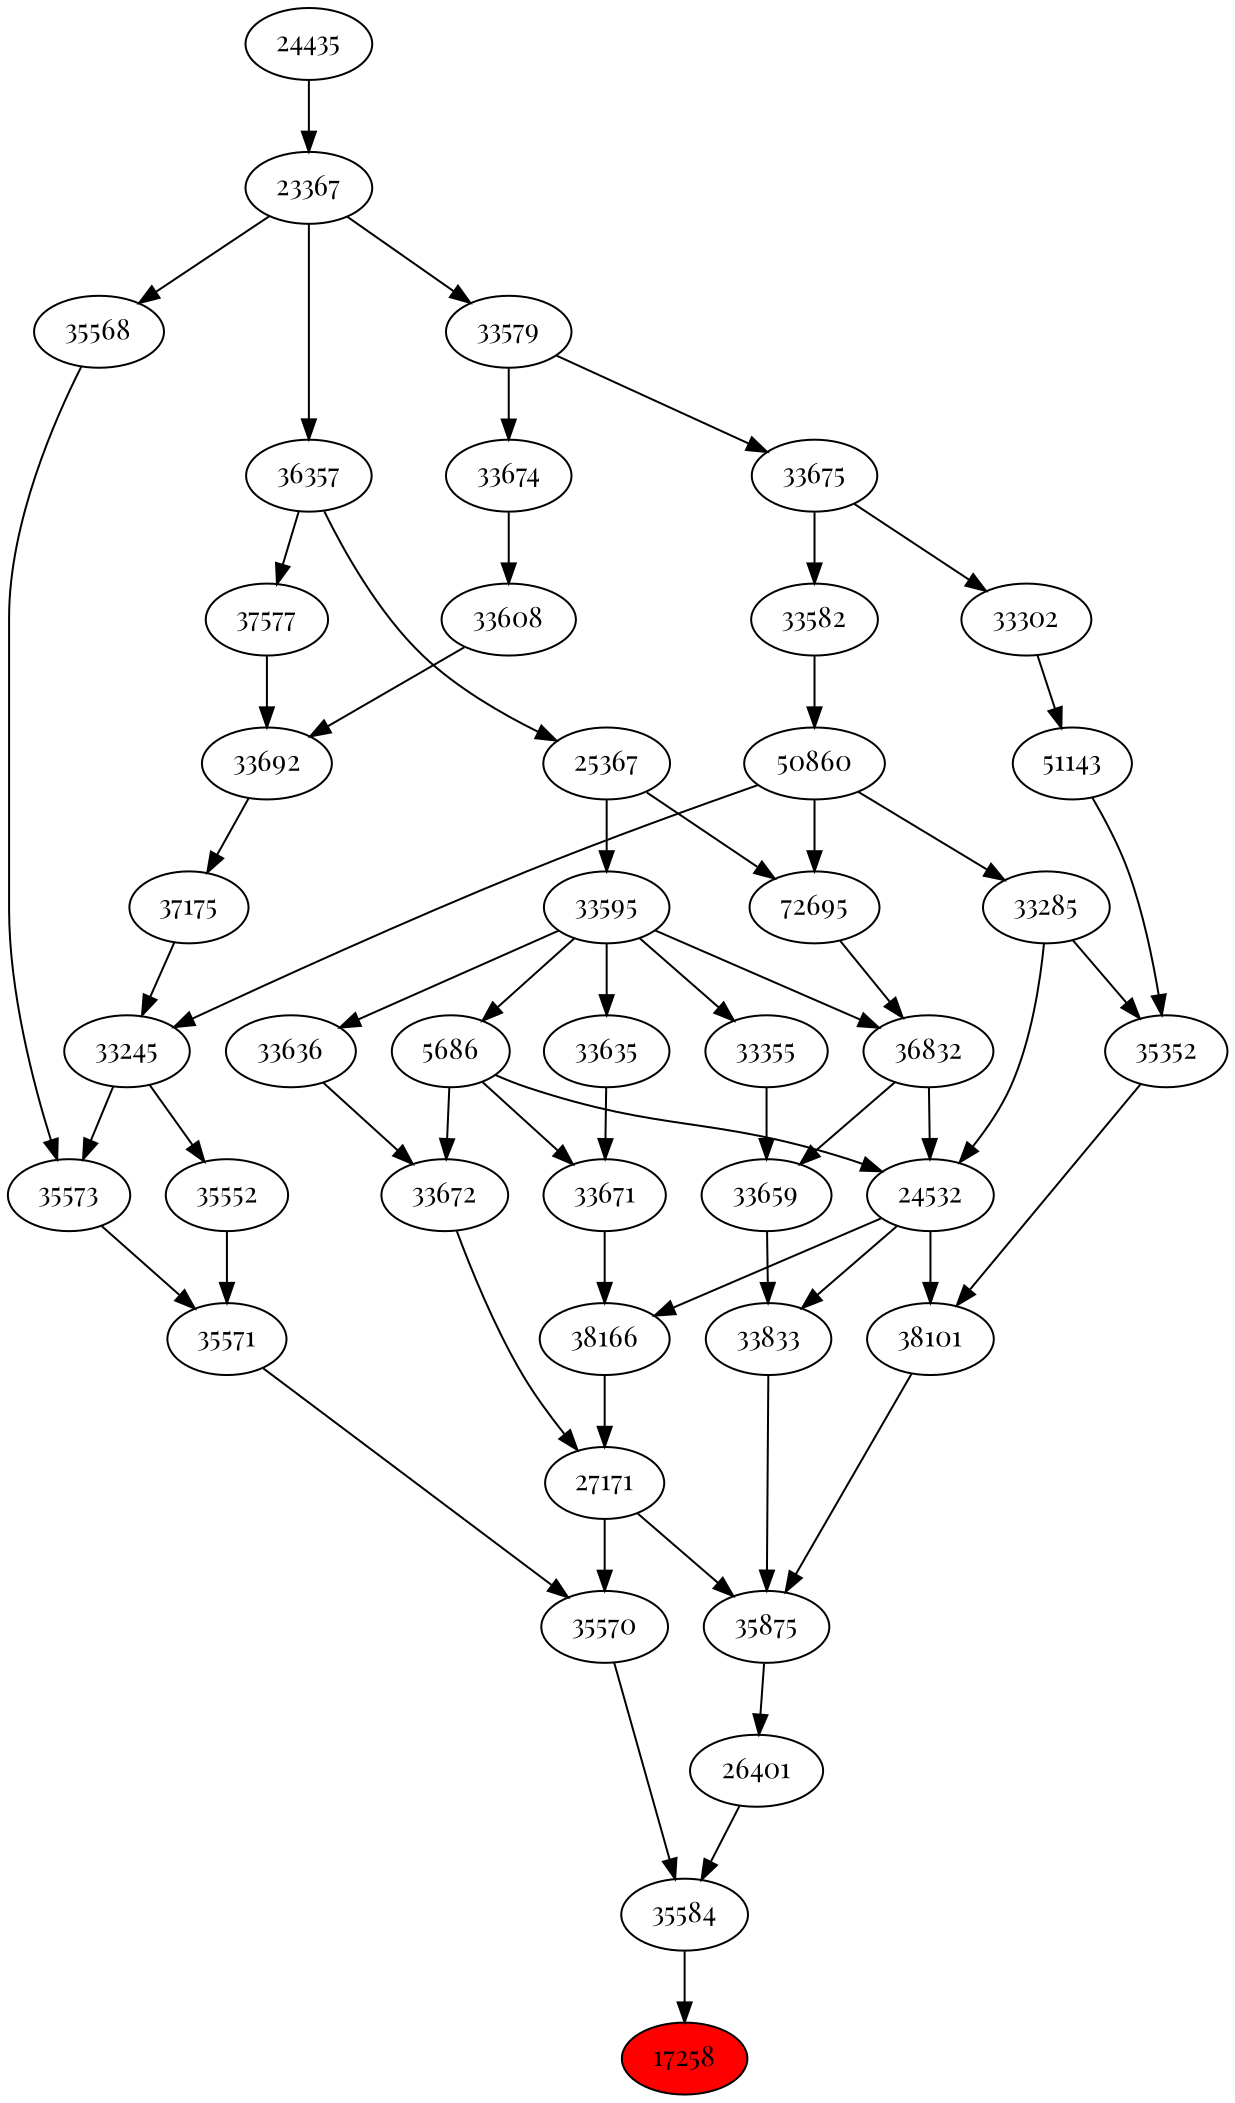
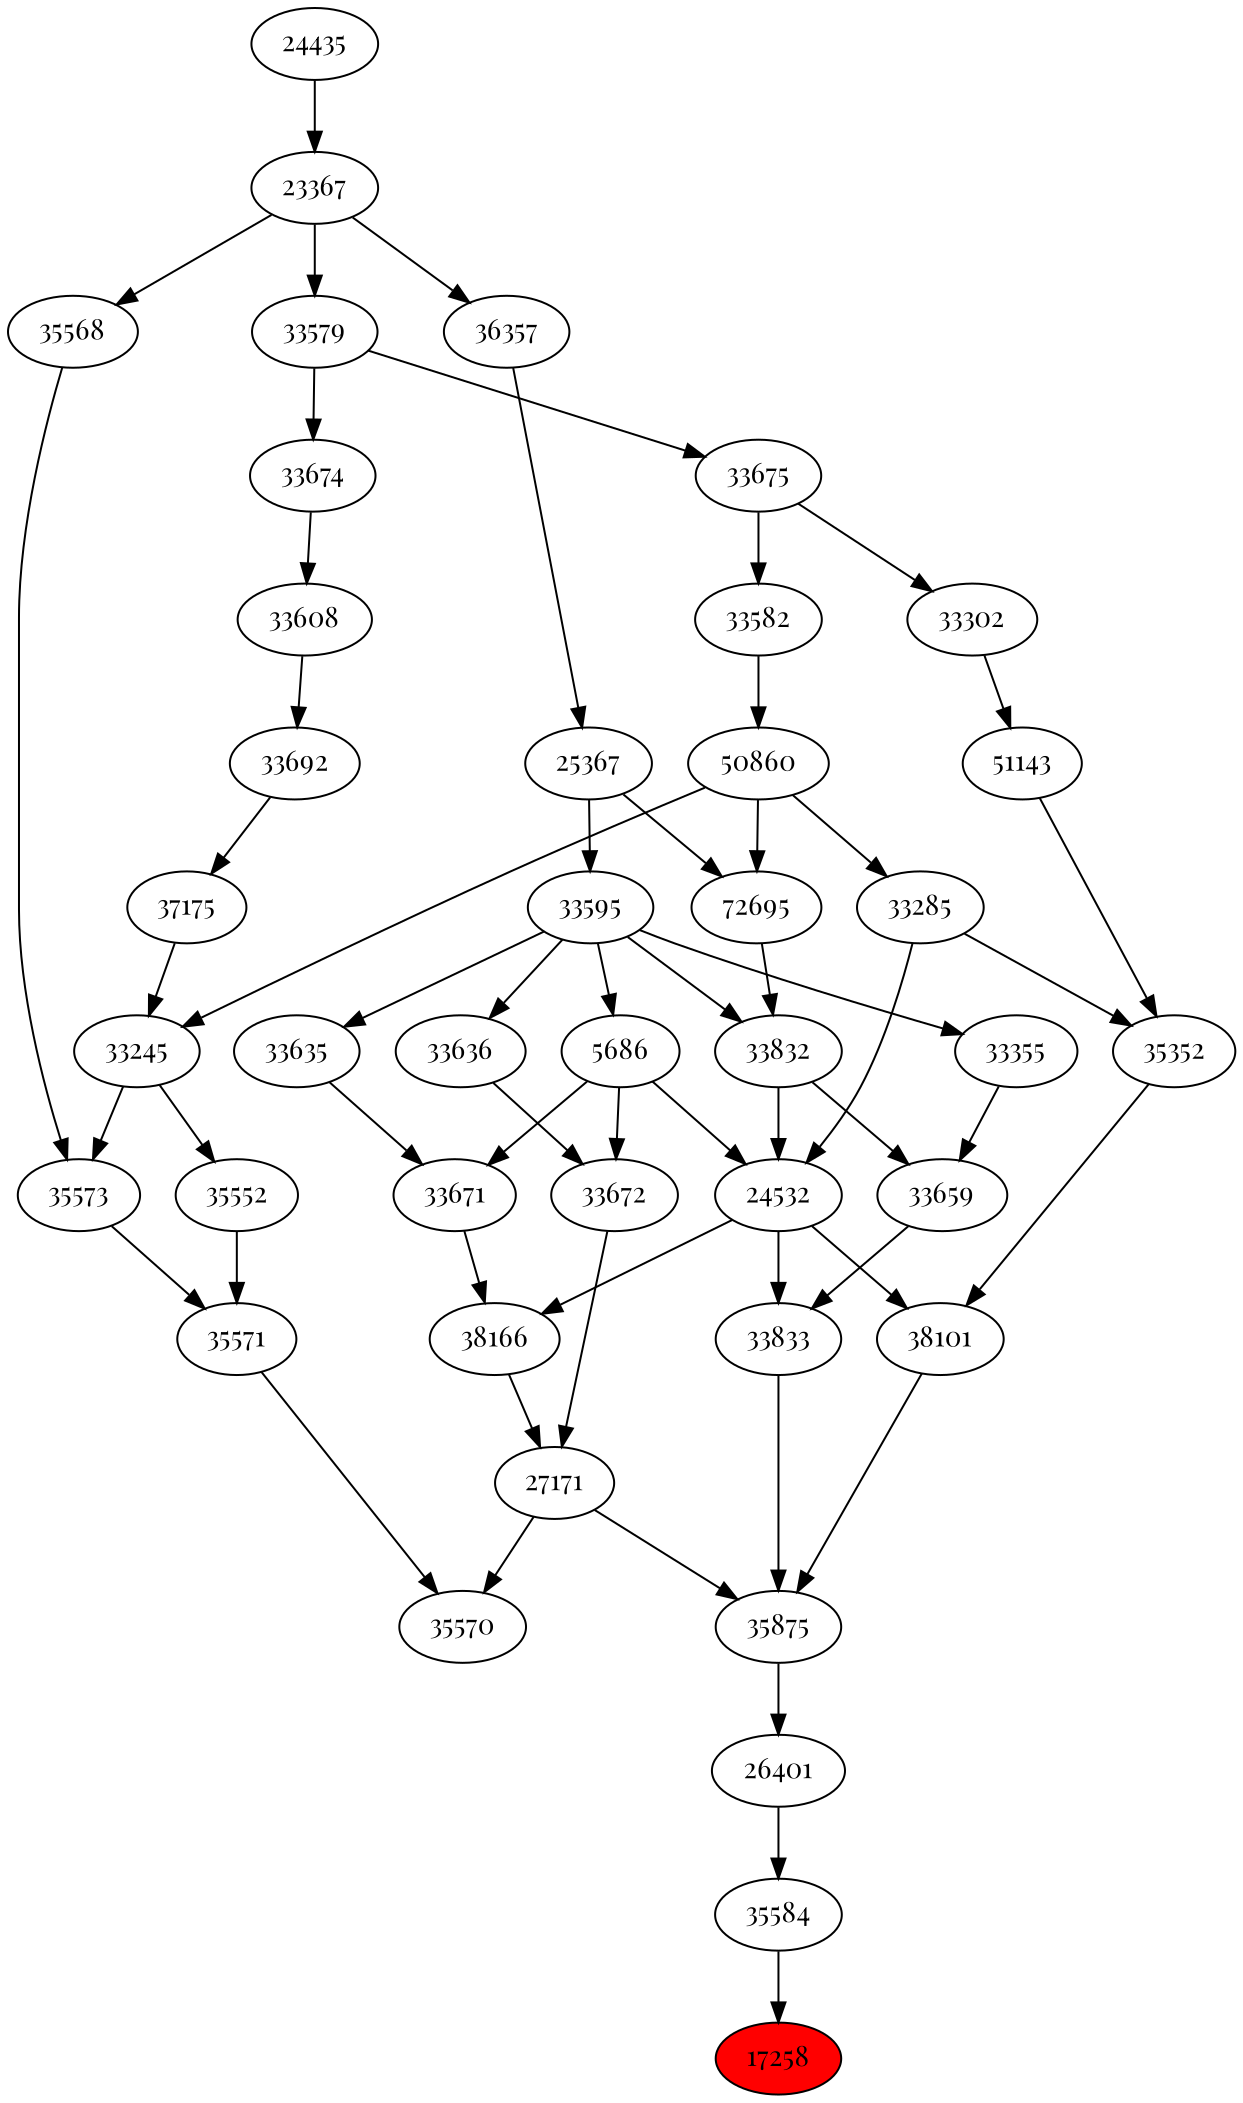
node "37577": removed
node "36832": label "36832" -> "33832"
edge "35570" -> "35584": removed
